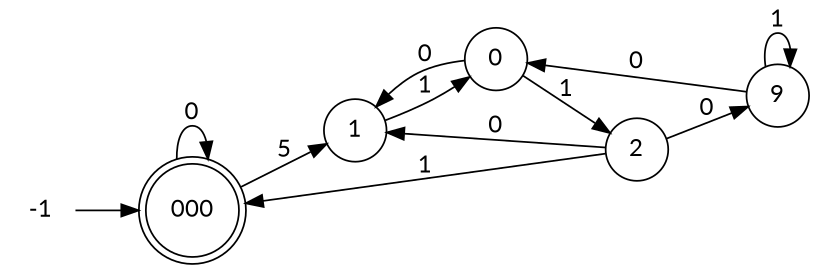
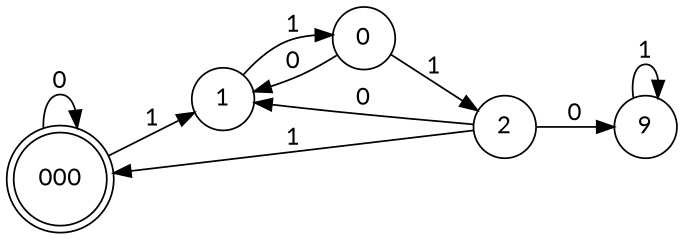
edge "9" -> "0": removed, label "0"
edge "000" -> "1": label "5" -> "1"
node "-1": removed
